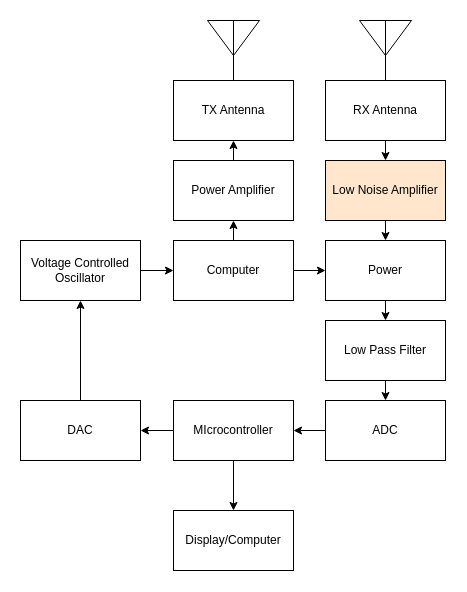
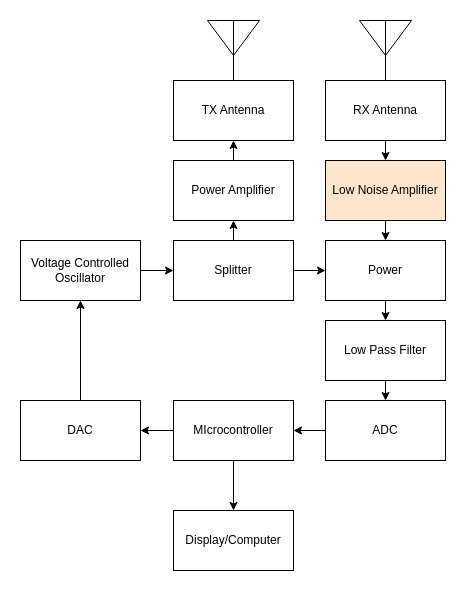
node "Computer": label "Computer" -> "Splitter"
